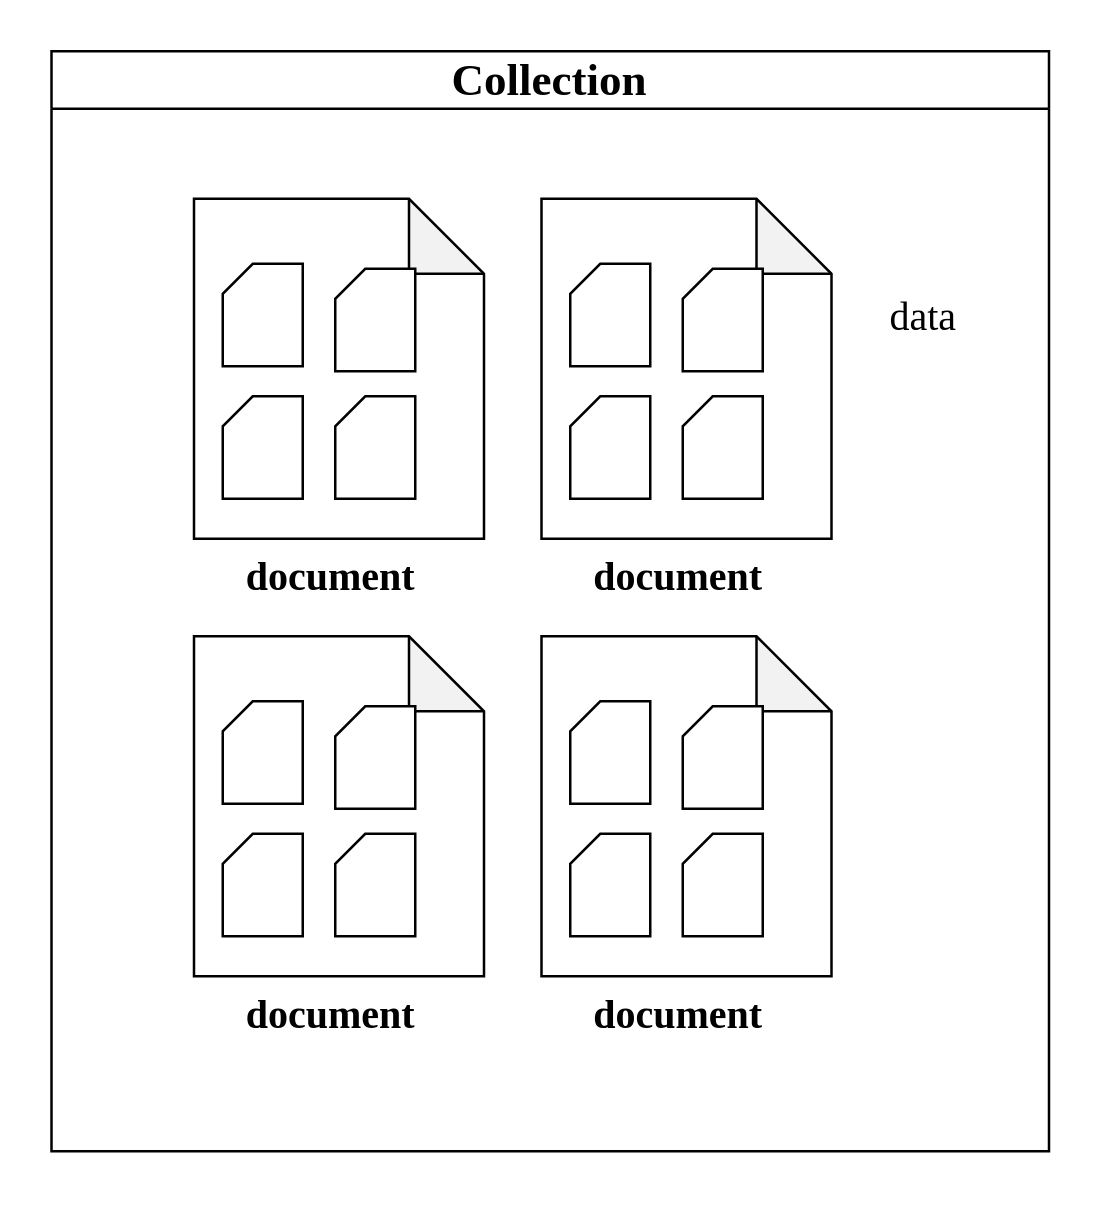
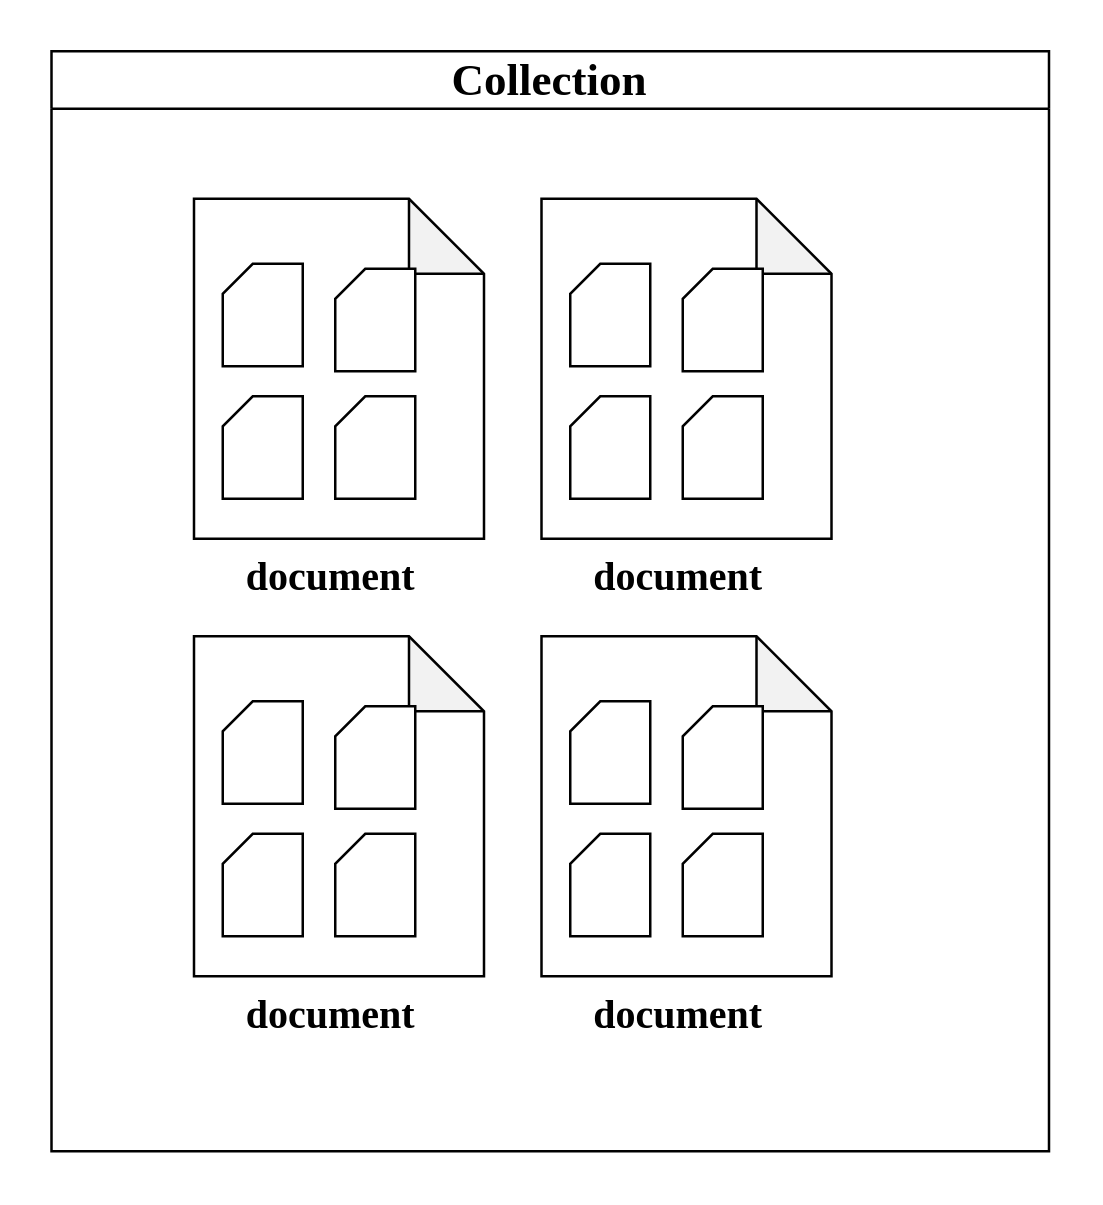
node "data": removed
